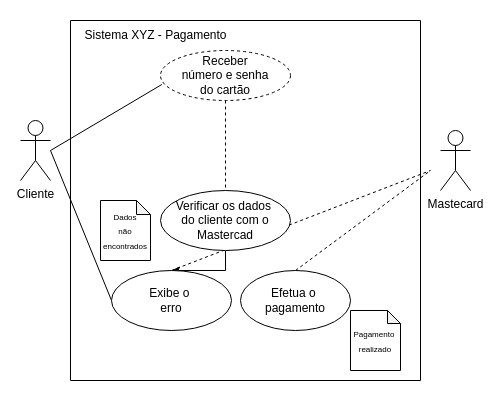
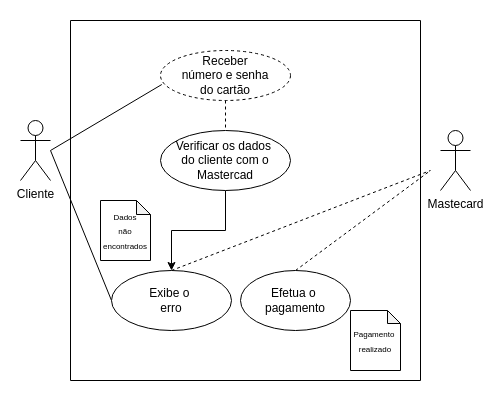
node "Sistema XYZ - Pagamento": removed
node "Verificar os dados do cliente com o Mastercad": moved (226, 221) -> (226, 161)
